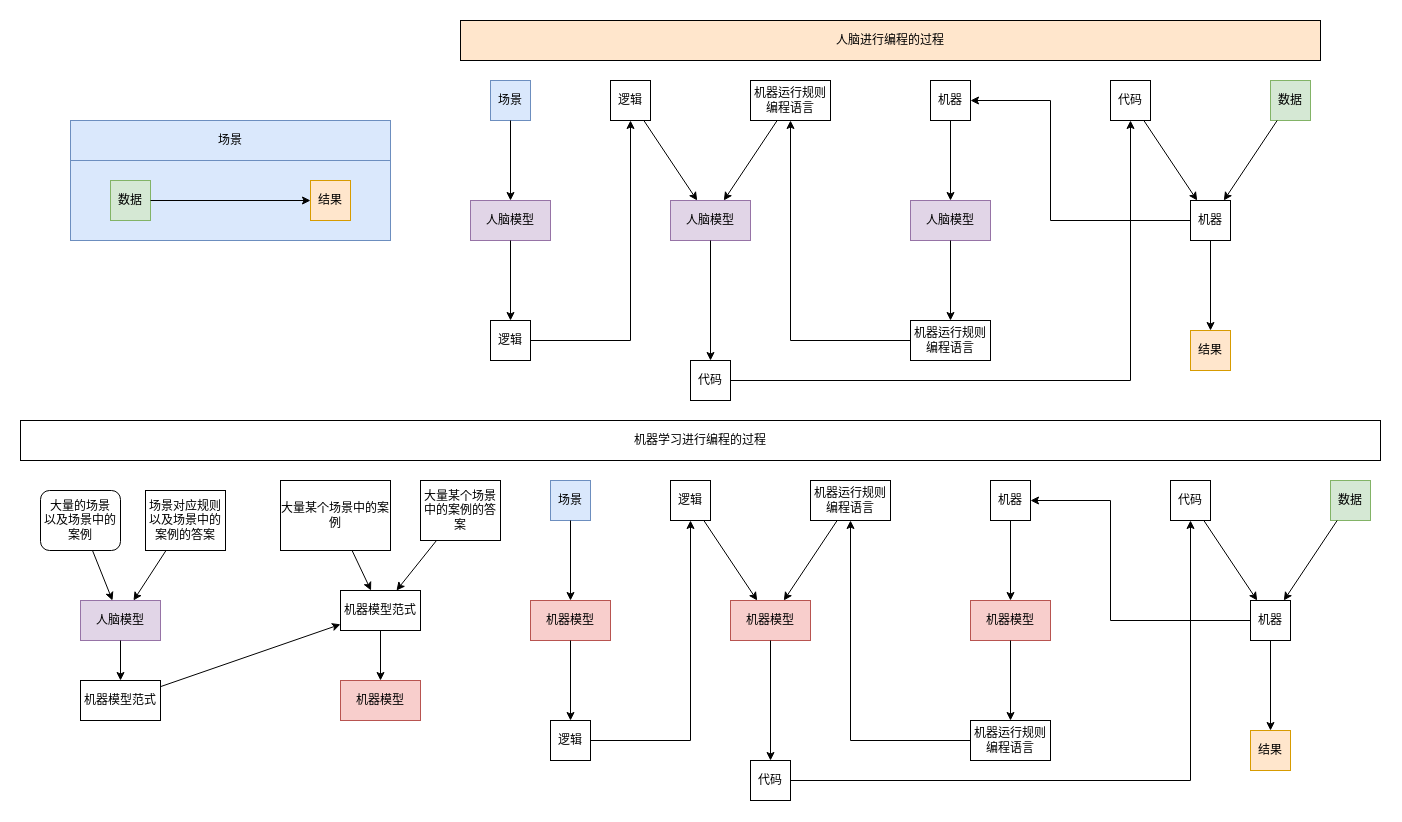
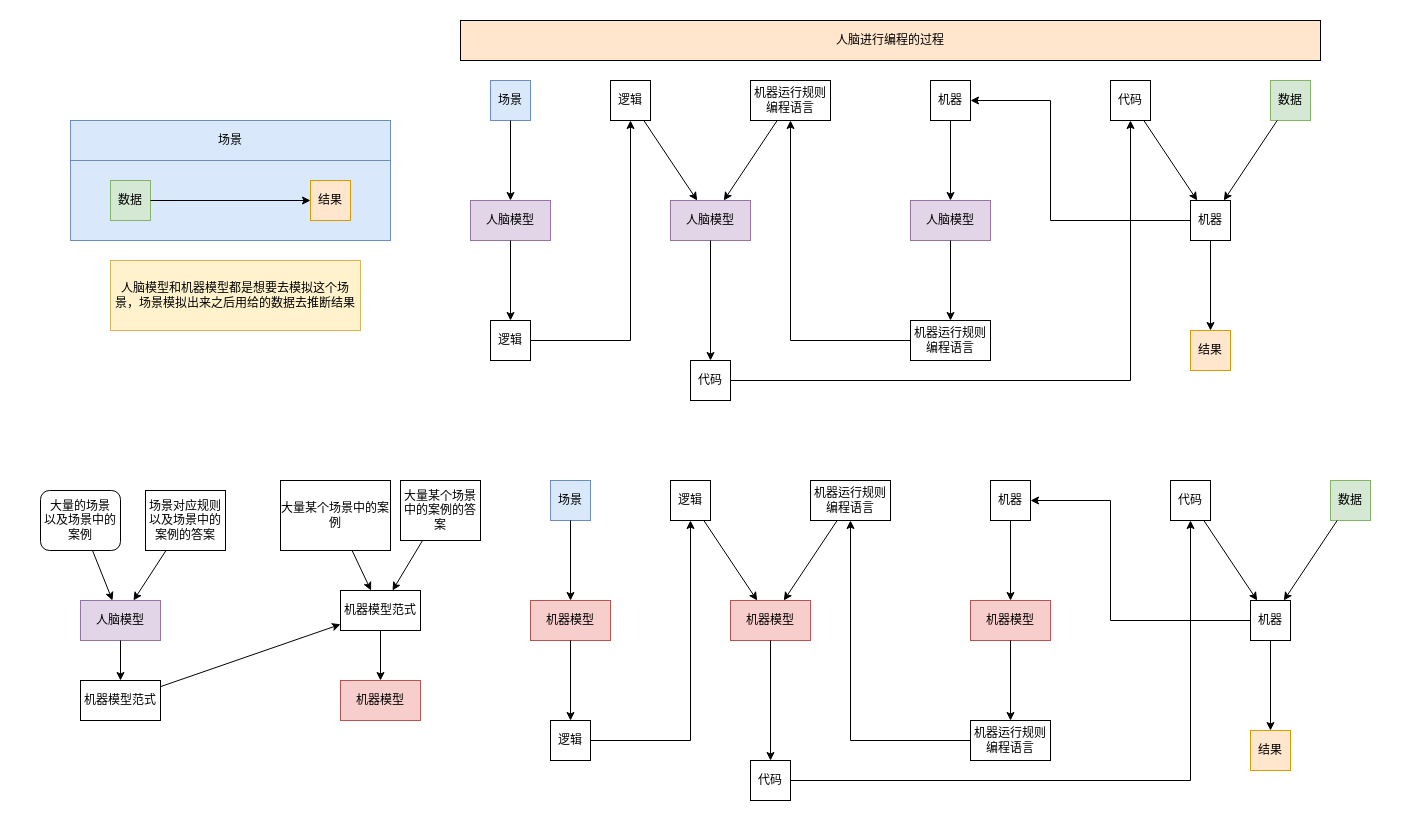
node "人脑模型和机器模型都是想要去模拟这个场景，场景模拟出来之后用给的数据去推断结果": added
node "机器学习进行编程的过程": removed
node "大量某个场景 中的案例的答案": moved (461, 511) -> (441, 511)
